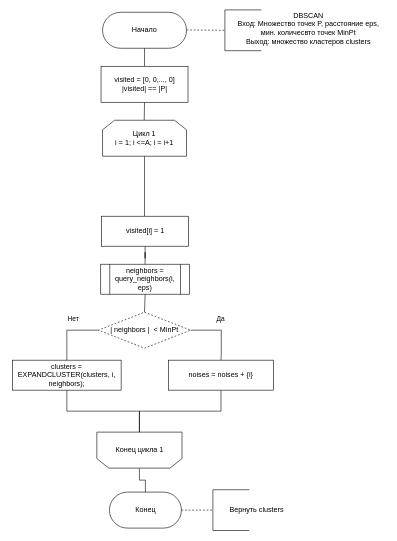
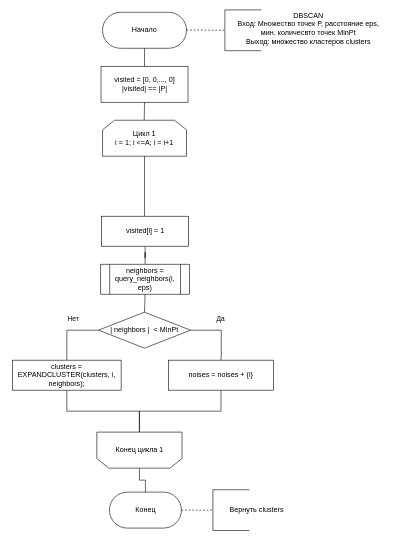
node "| neighbors | < MinPt": style dashed -> solid
